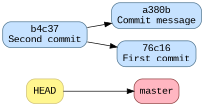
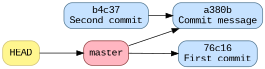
edge "master" -> "a380b Commit message": added
edge "b4c37 Second commit" -> "76c16 First commit": now "master" -> "76c16 First commit"
